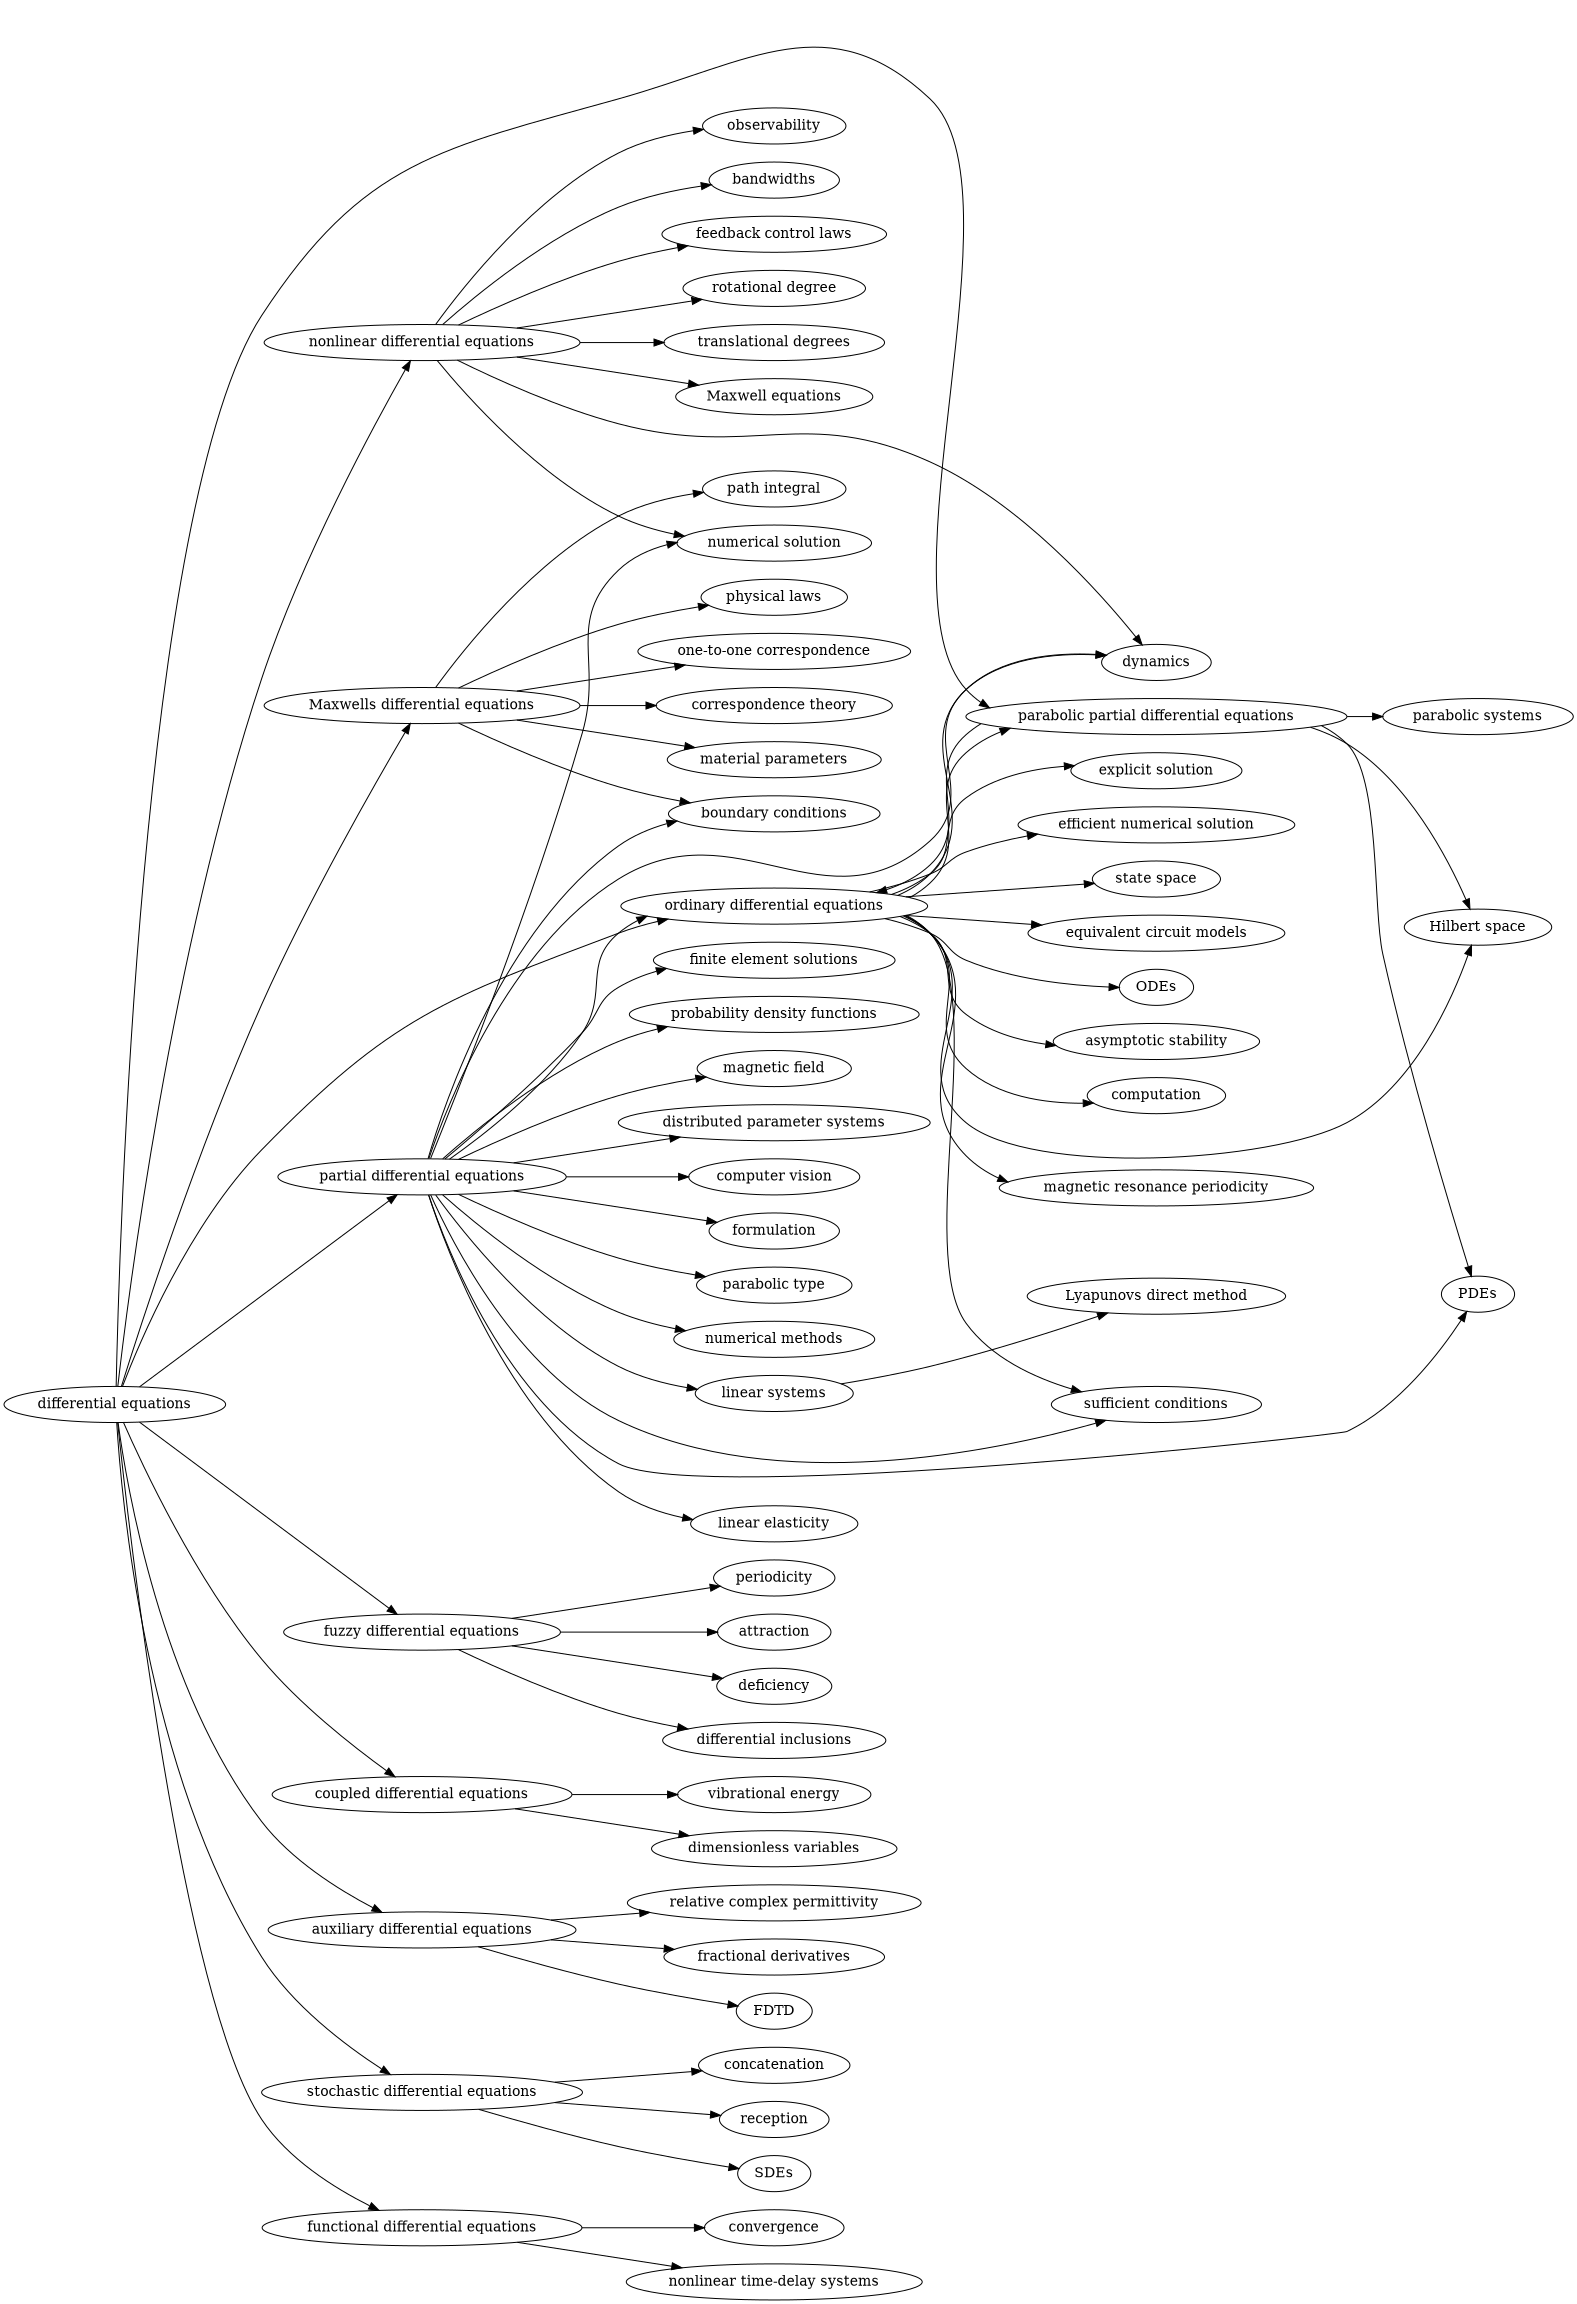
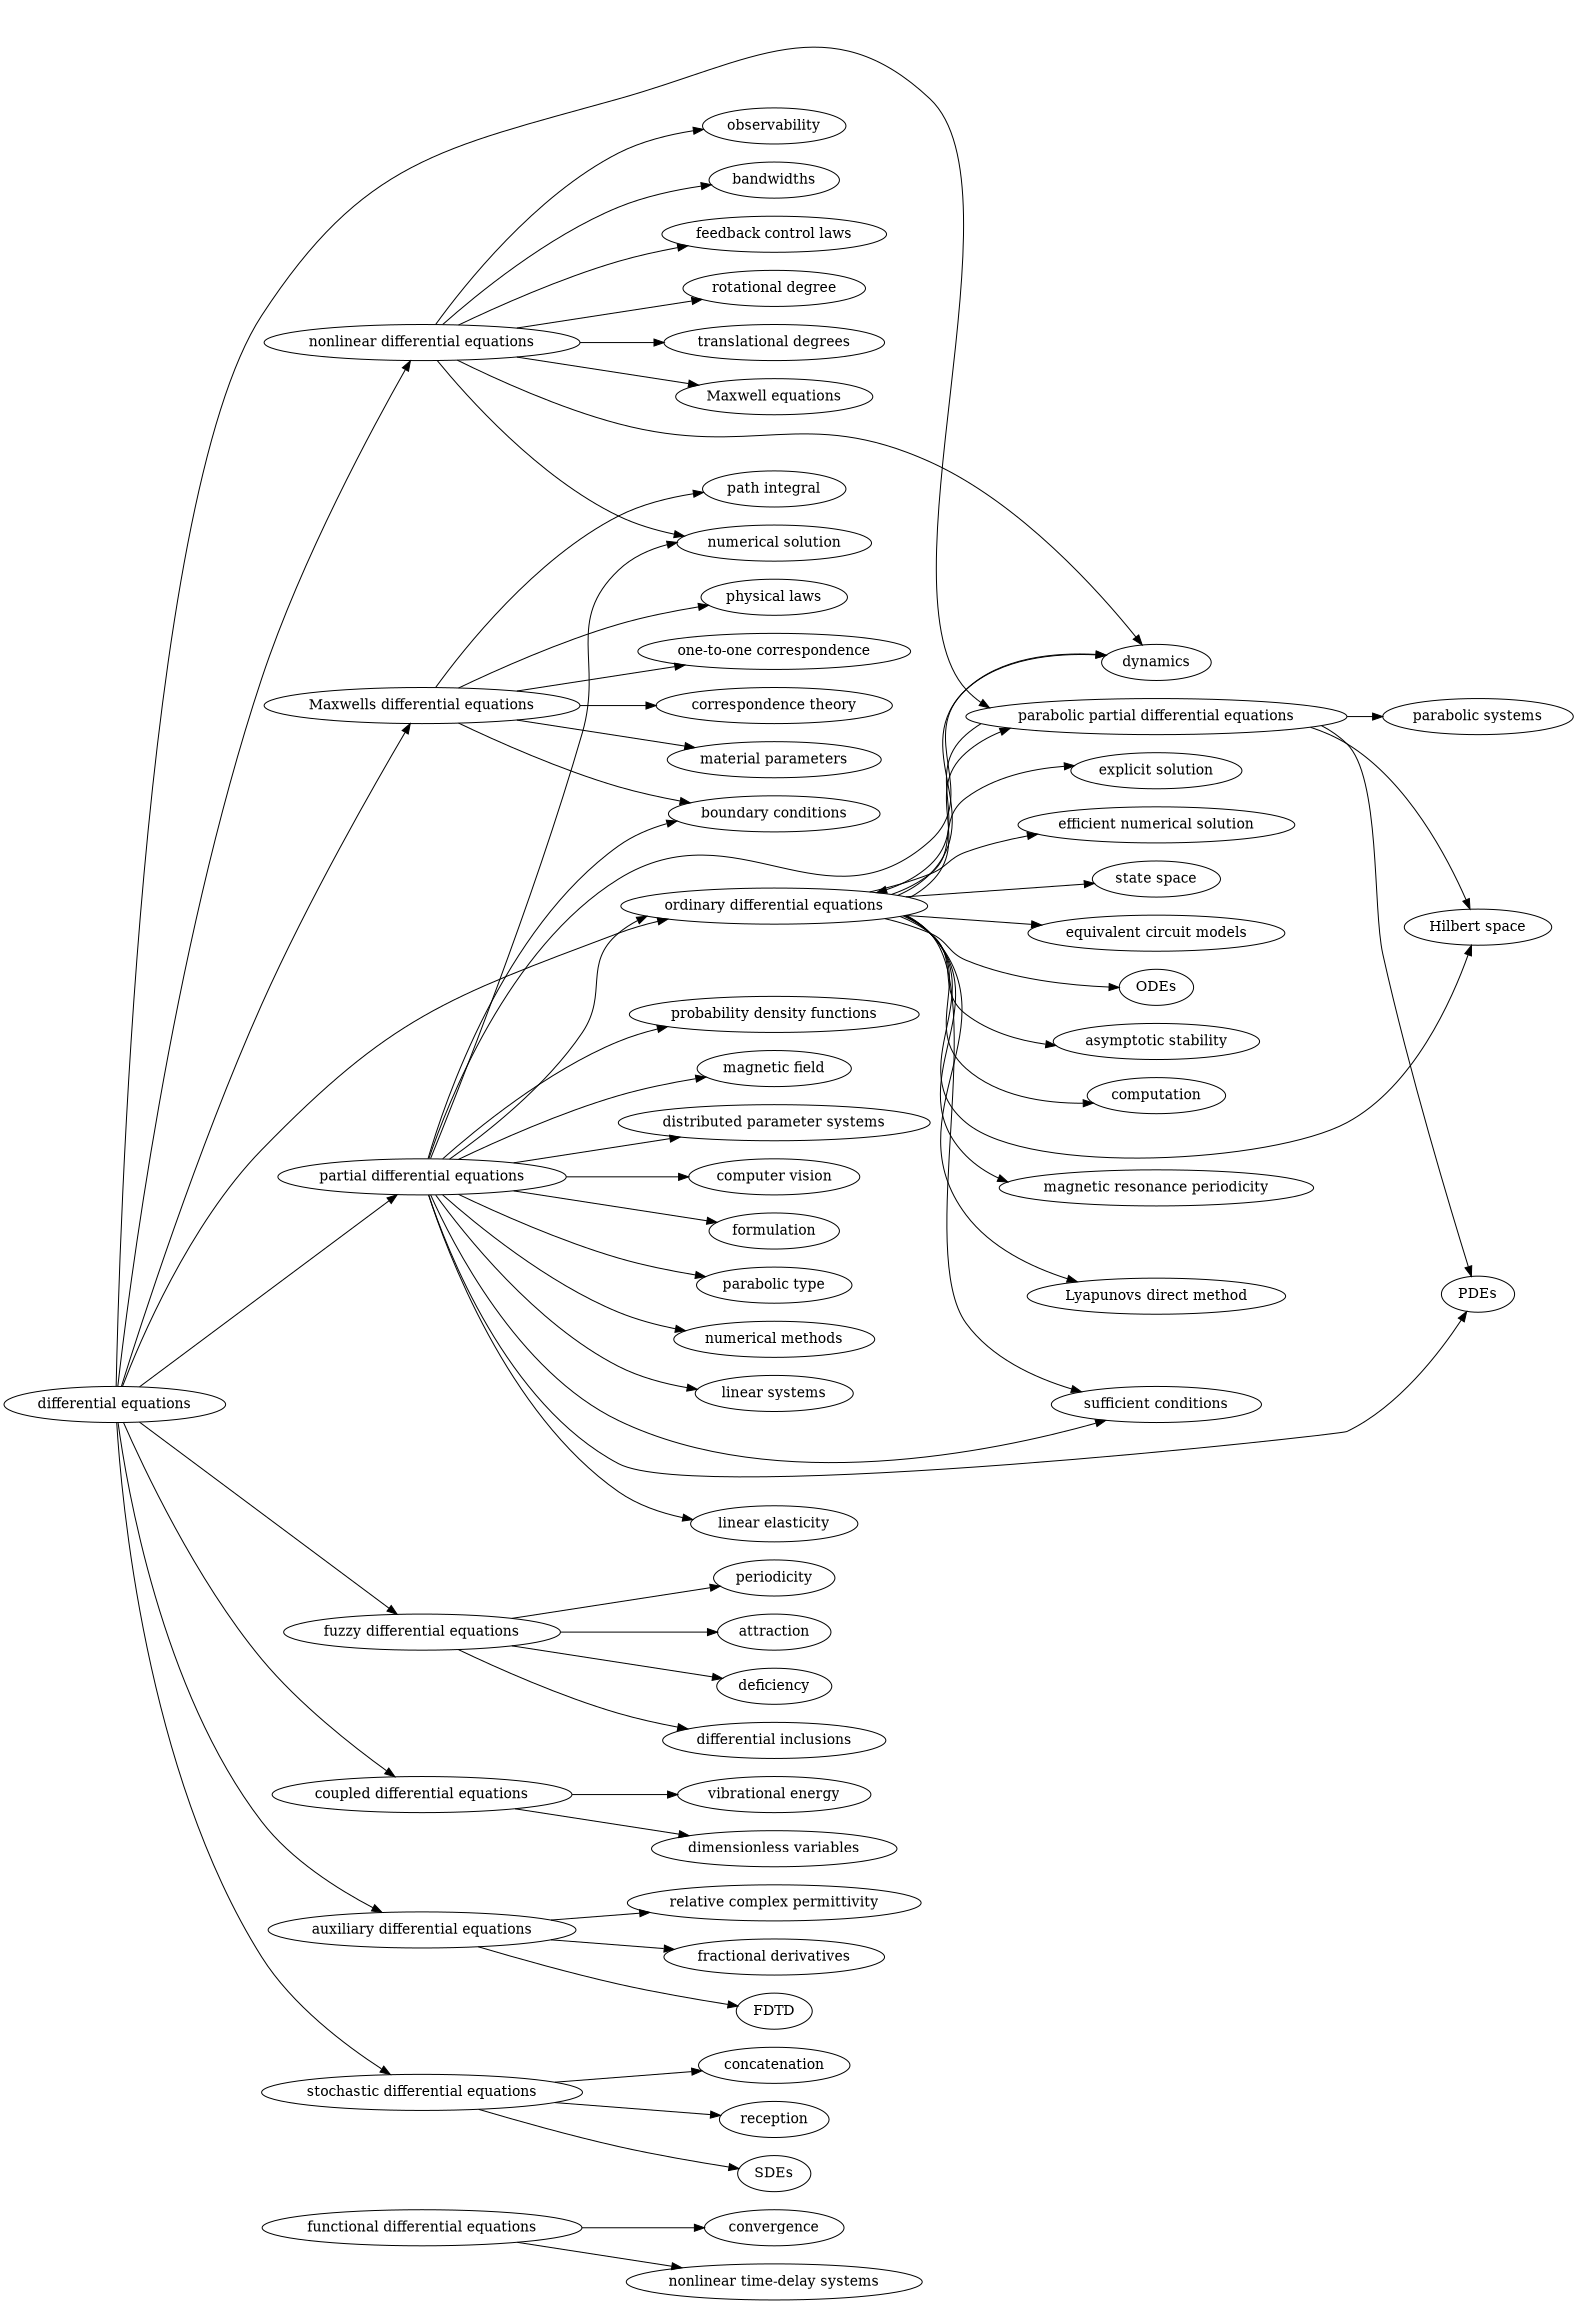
node "finite element solutions": removed
edge "linear systems" -> "Lyapunovs direct method": now "ordinary differential equations" -> "Lyapunovs direct method"
edge "differential equations" -> "functional differential equations": removed
